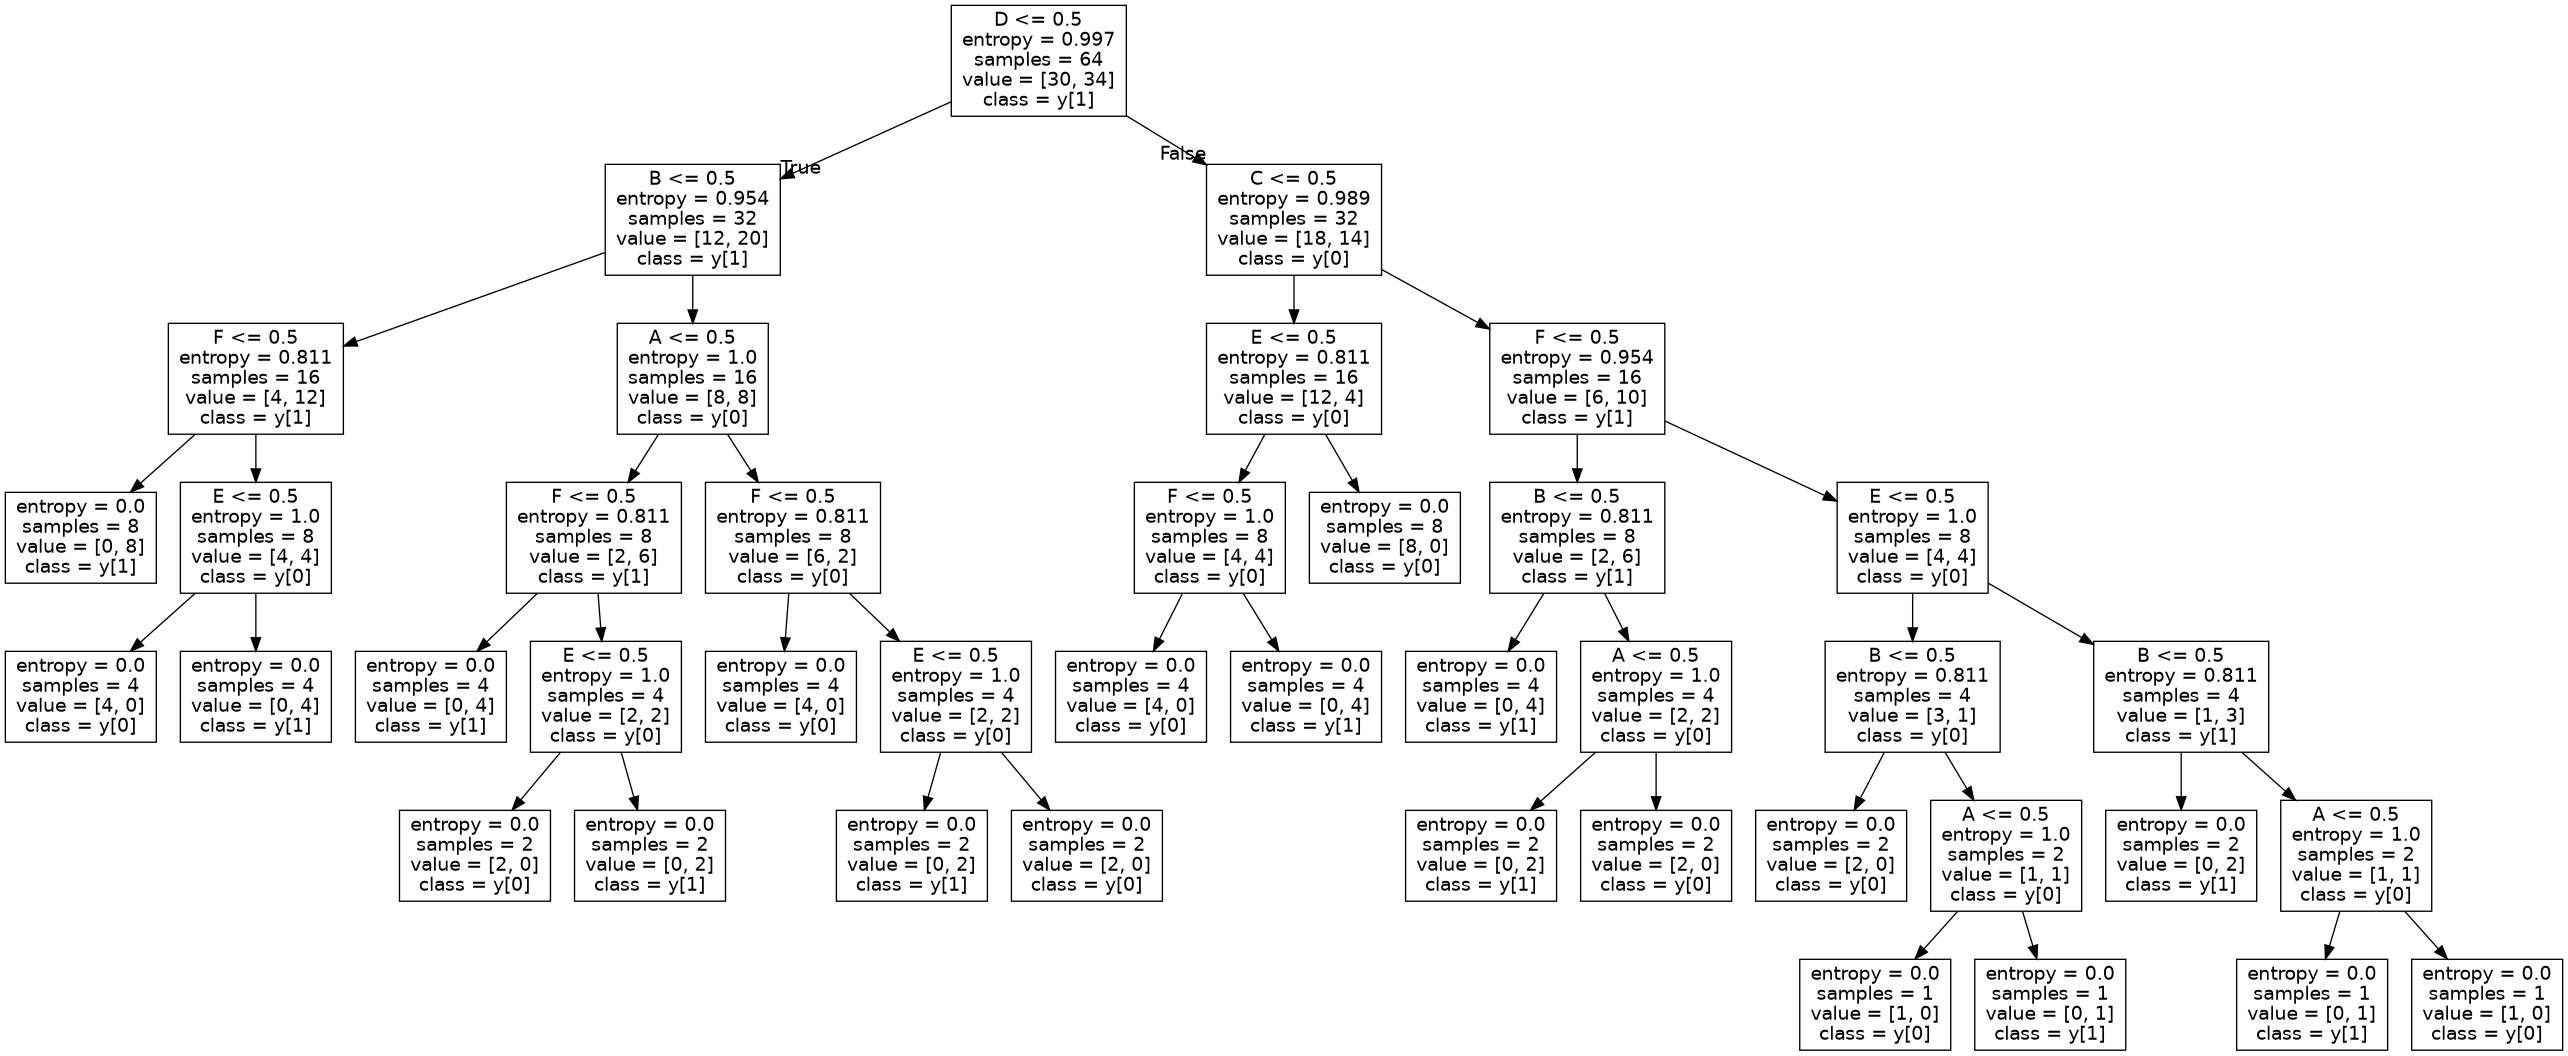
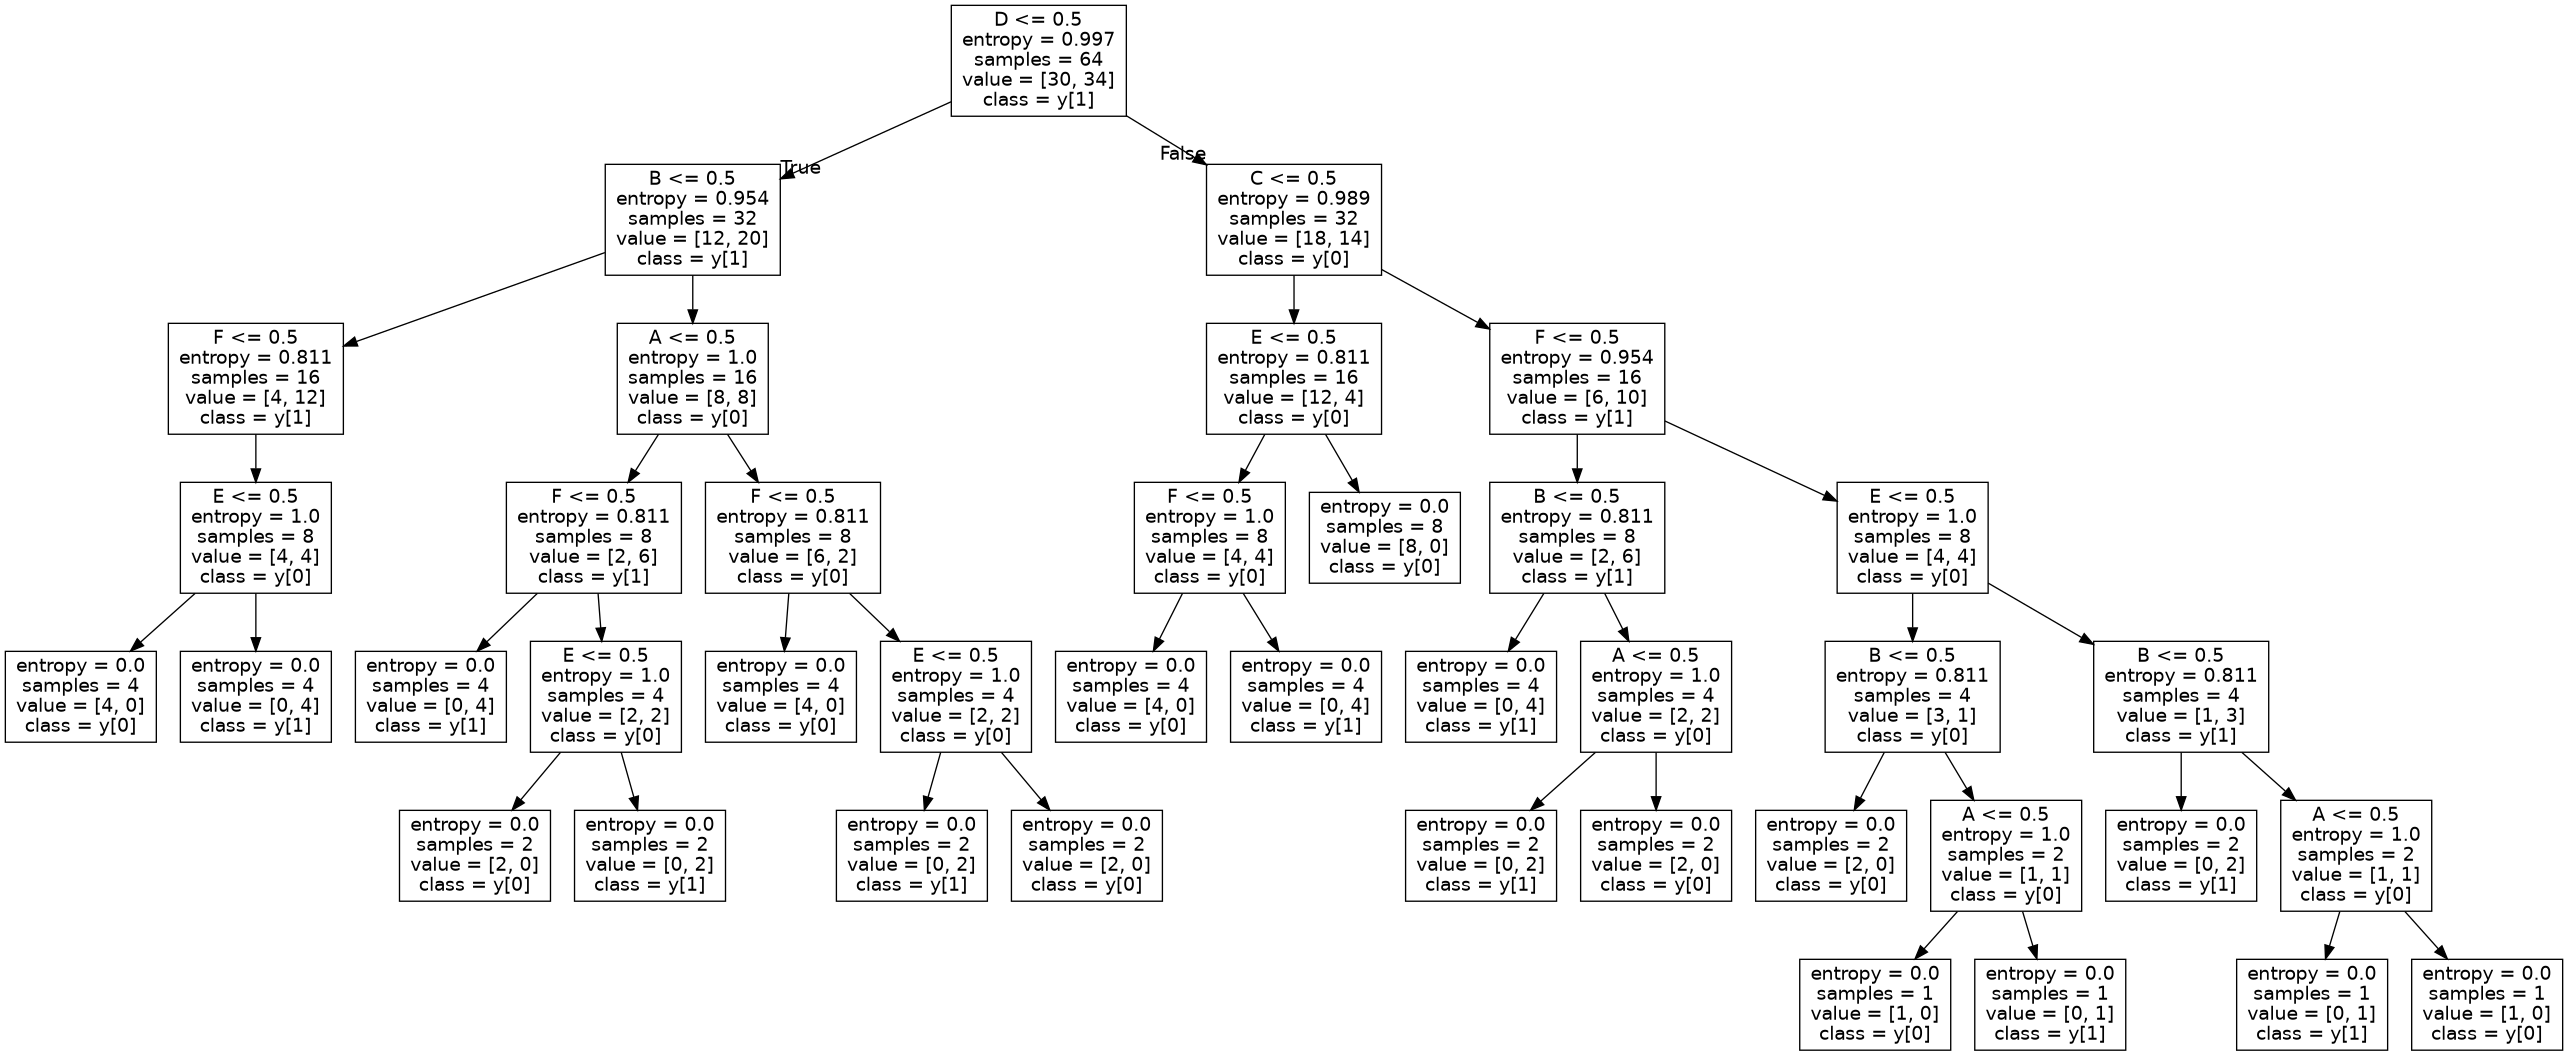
node "entropy = 0.0 samples = 8 value = [0, 8] class = y[1]": removed
